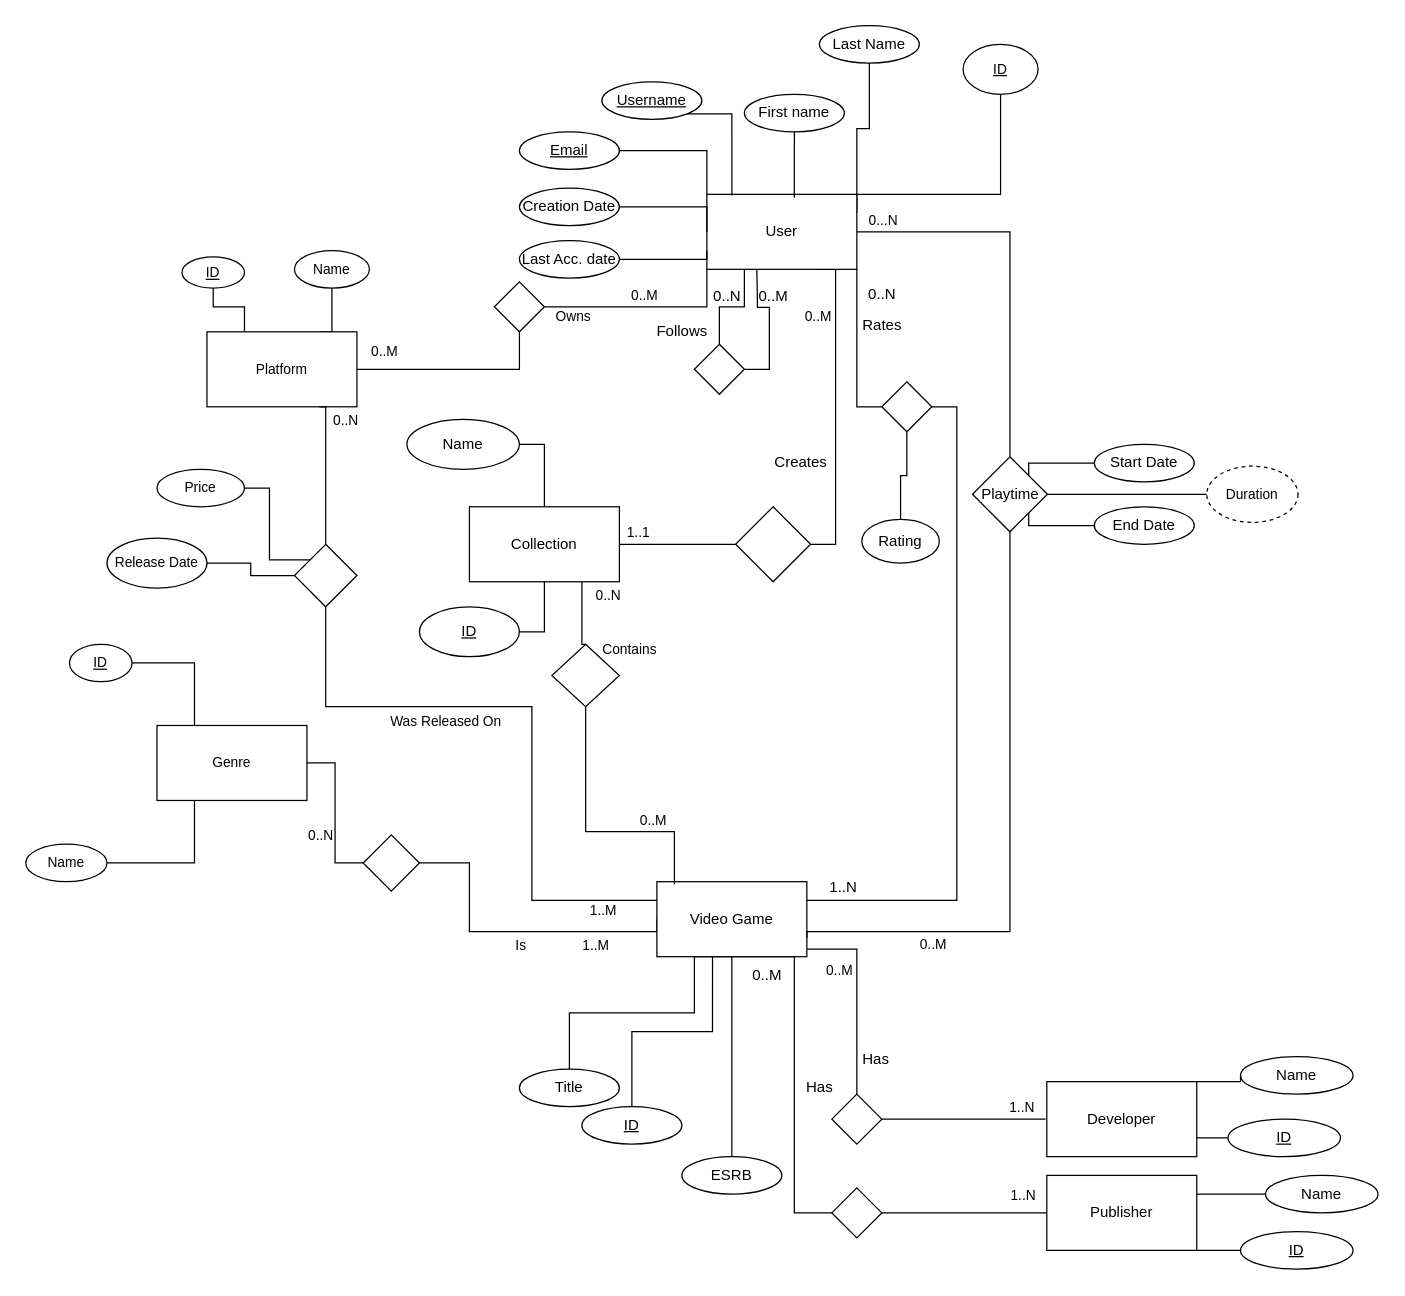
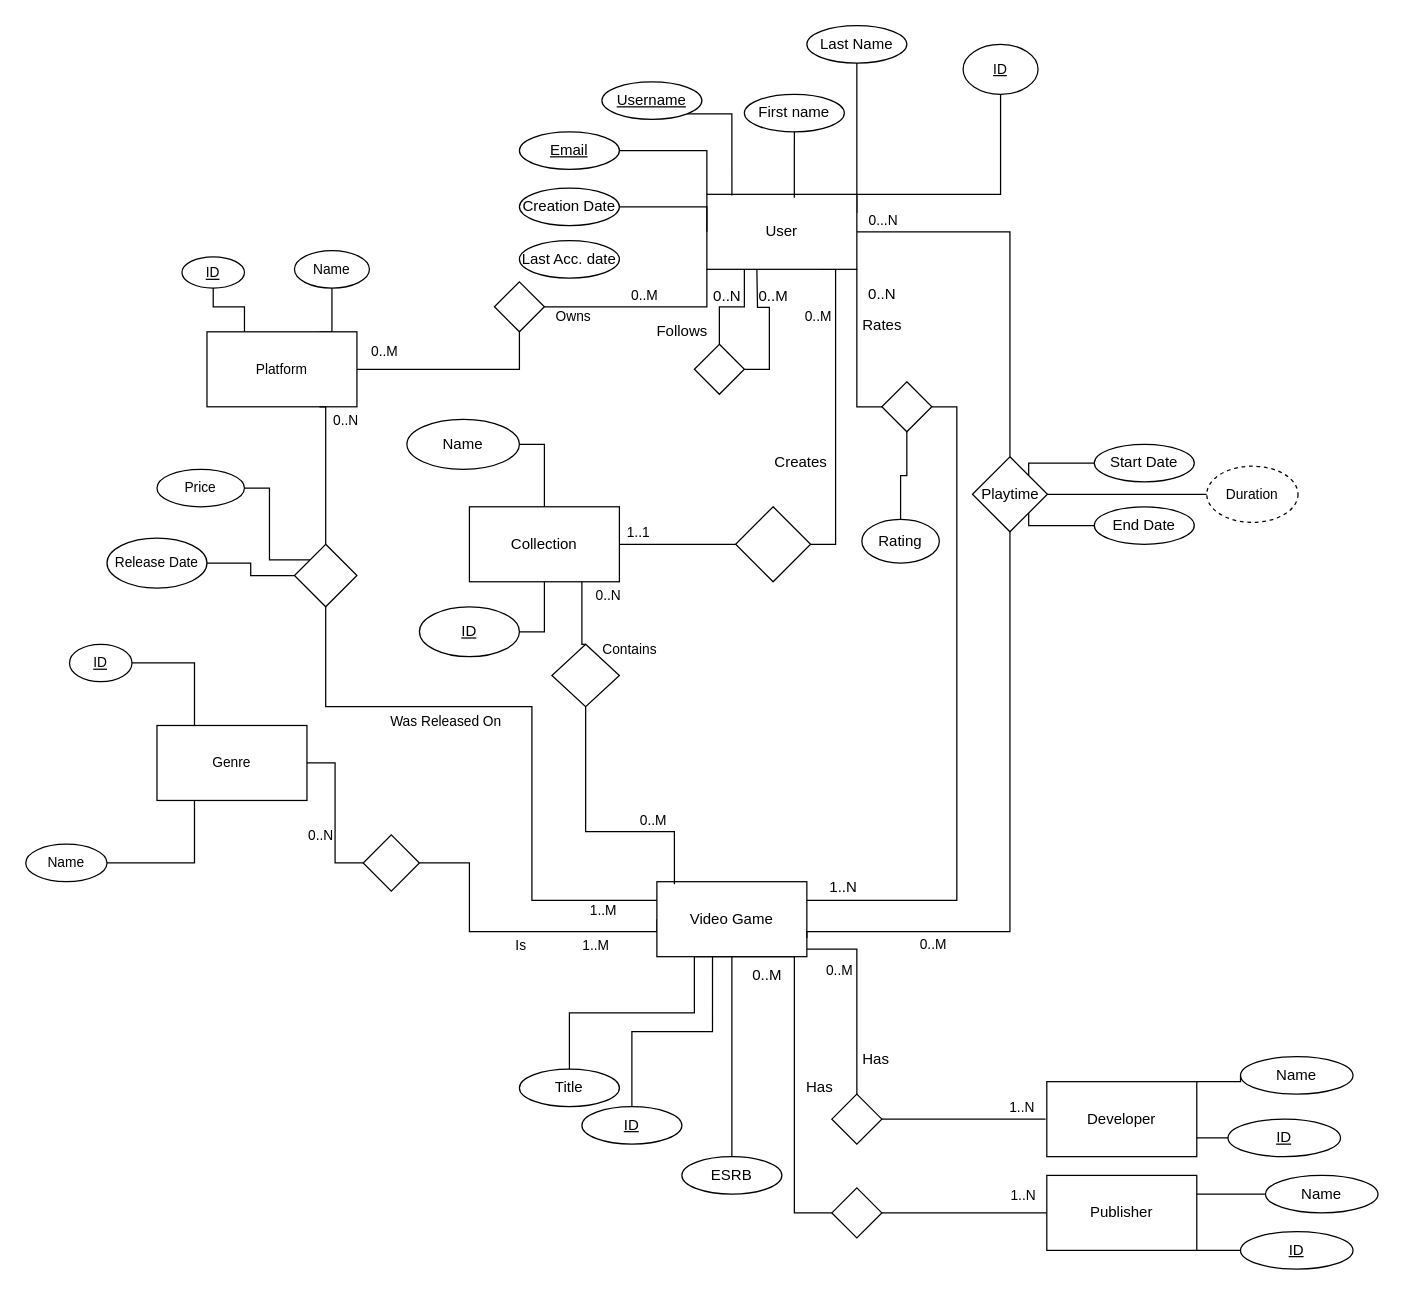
node "Last Name": moved (869, 44) -> (857, 44)
edge "User" -- "Last Acc. date": removed
